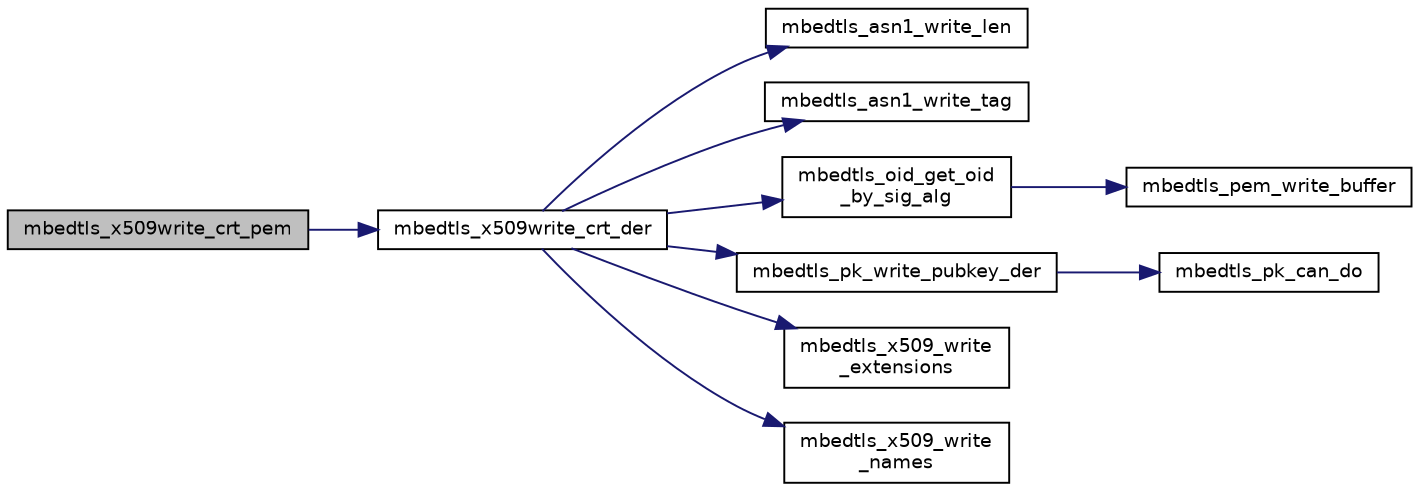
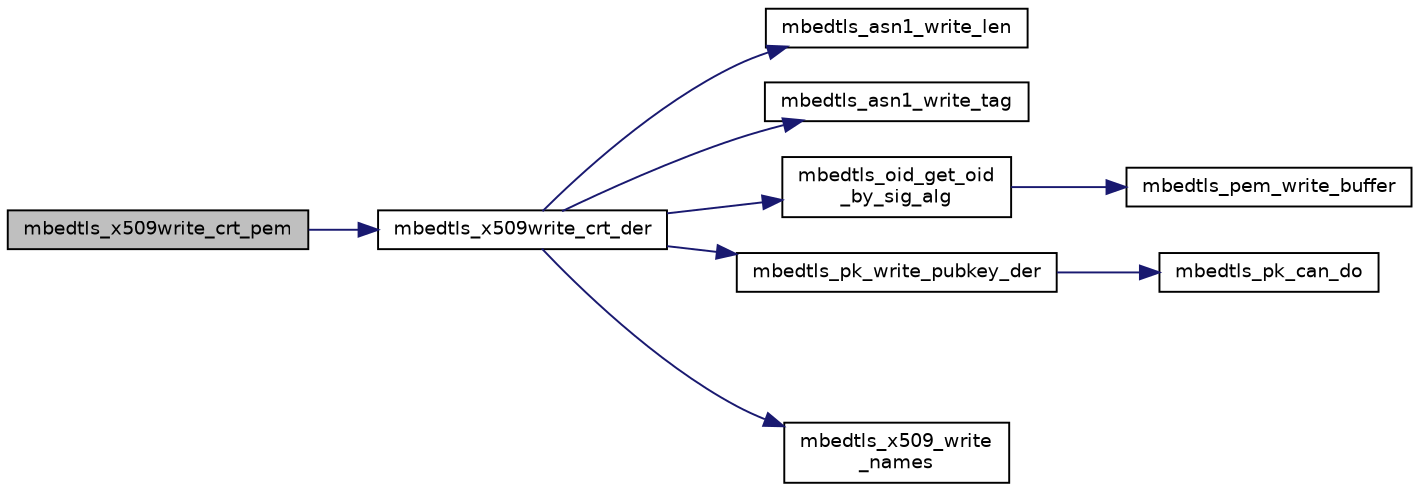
node "mbedtls_x509_write _extensions": removed
